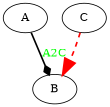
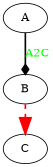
edge "C" -> "B": reversed
